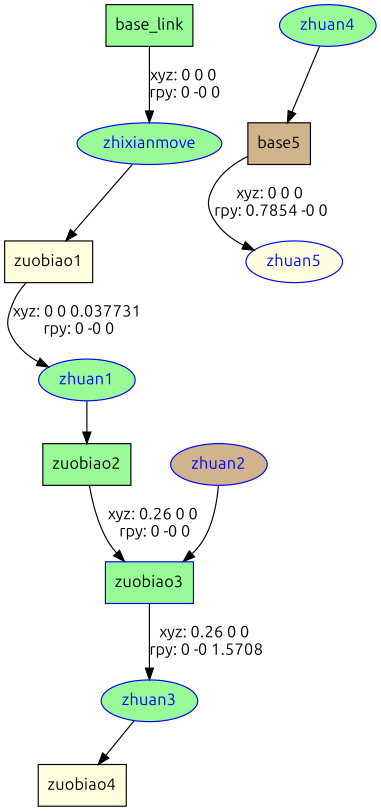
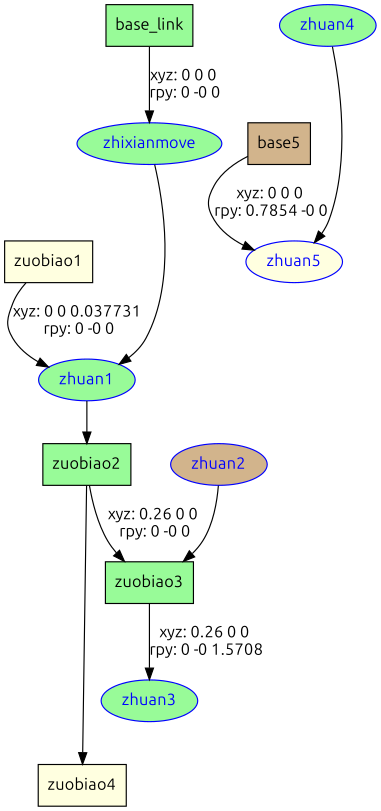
edge "zhuan4" -> "base5": now "zhuan4" -> "zhuan5"
edge "zhixianmove" -> "zuobiao1": now "zhixianmove" -> "zhuan1"
node "zuobiao3": color blue -> black
edge "zhuan3" -> "zuobiao4": now "zuobiao2" -> "zuobiao4"
